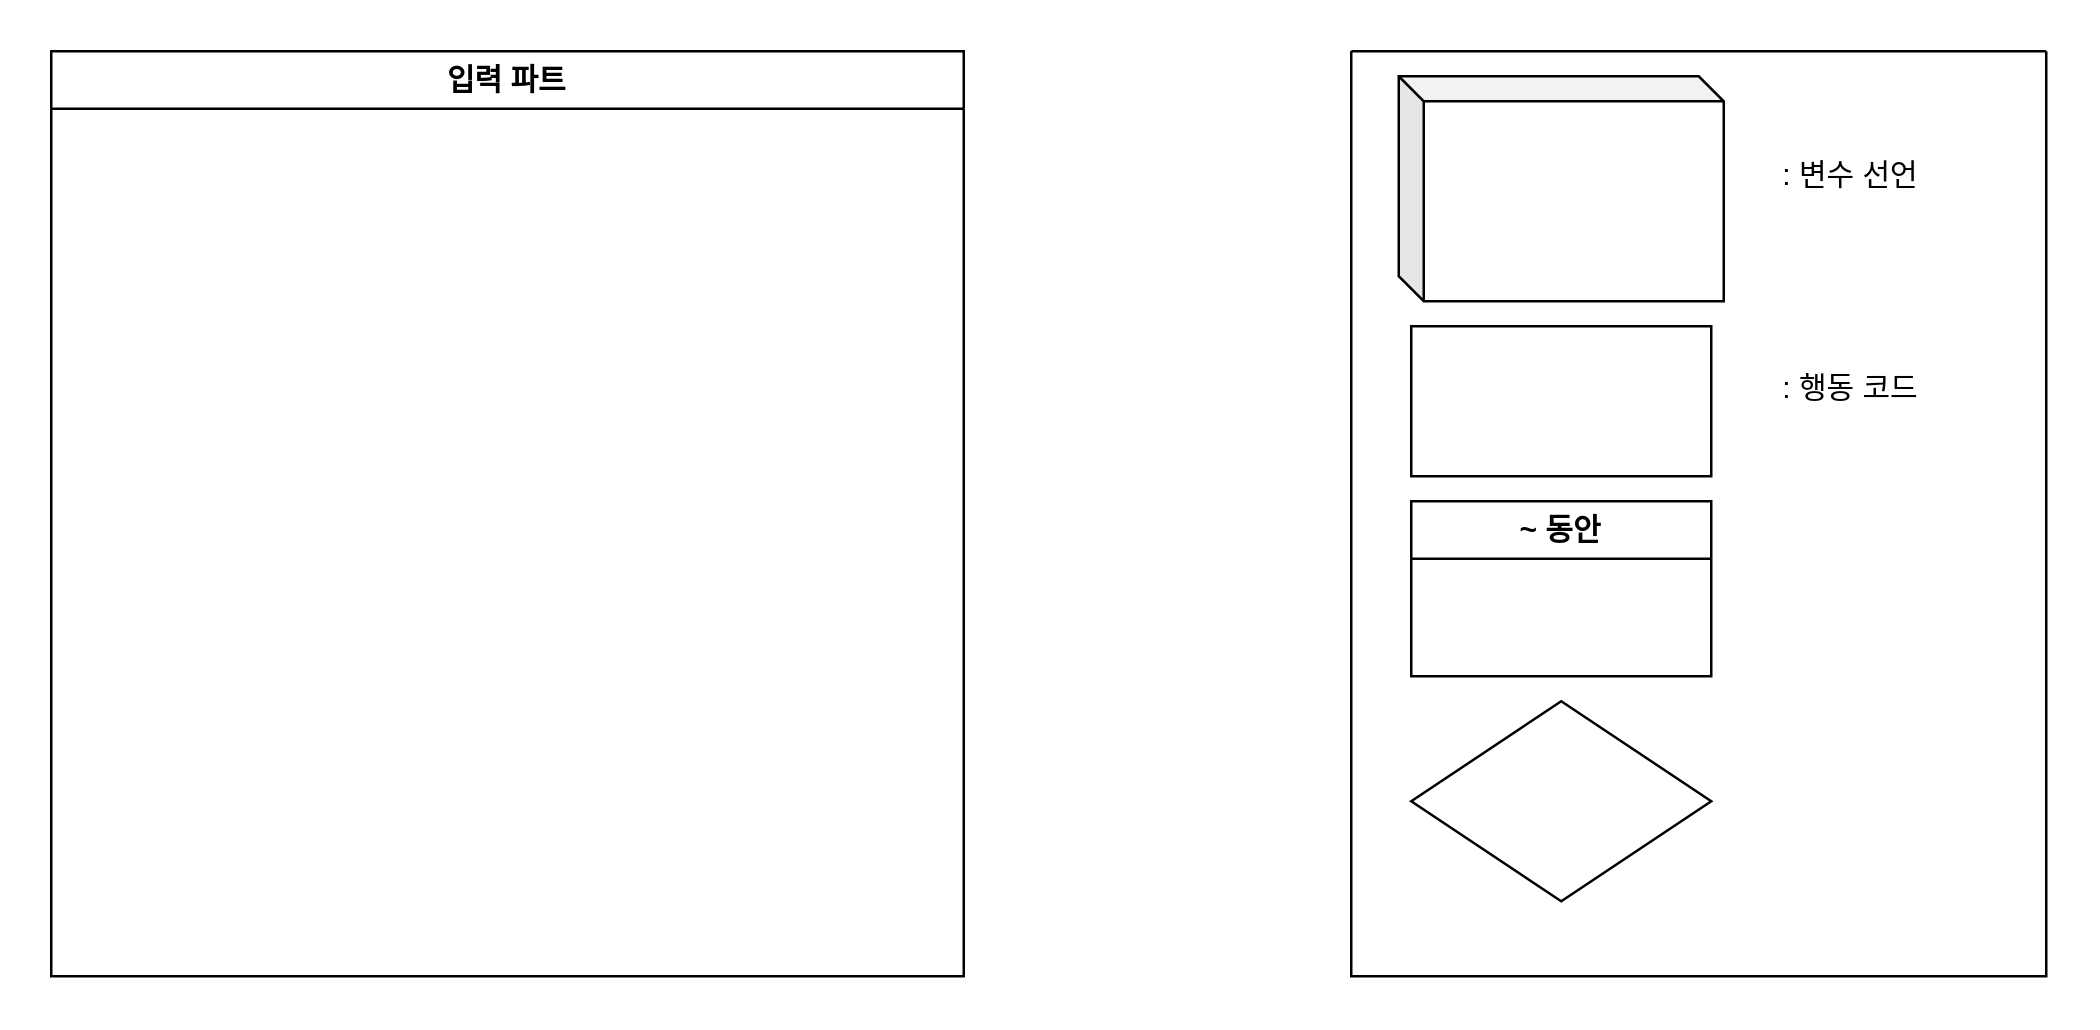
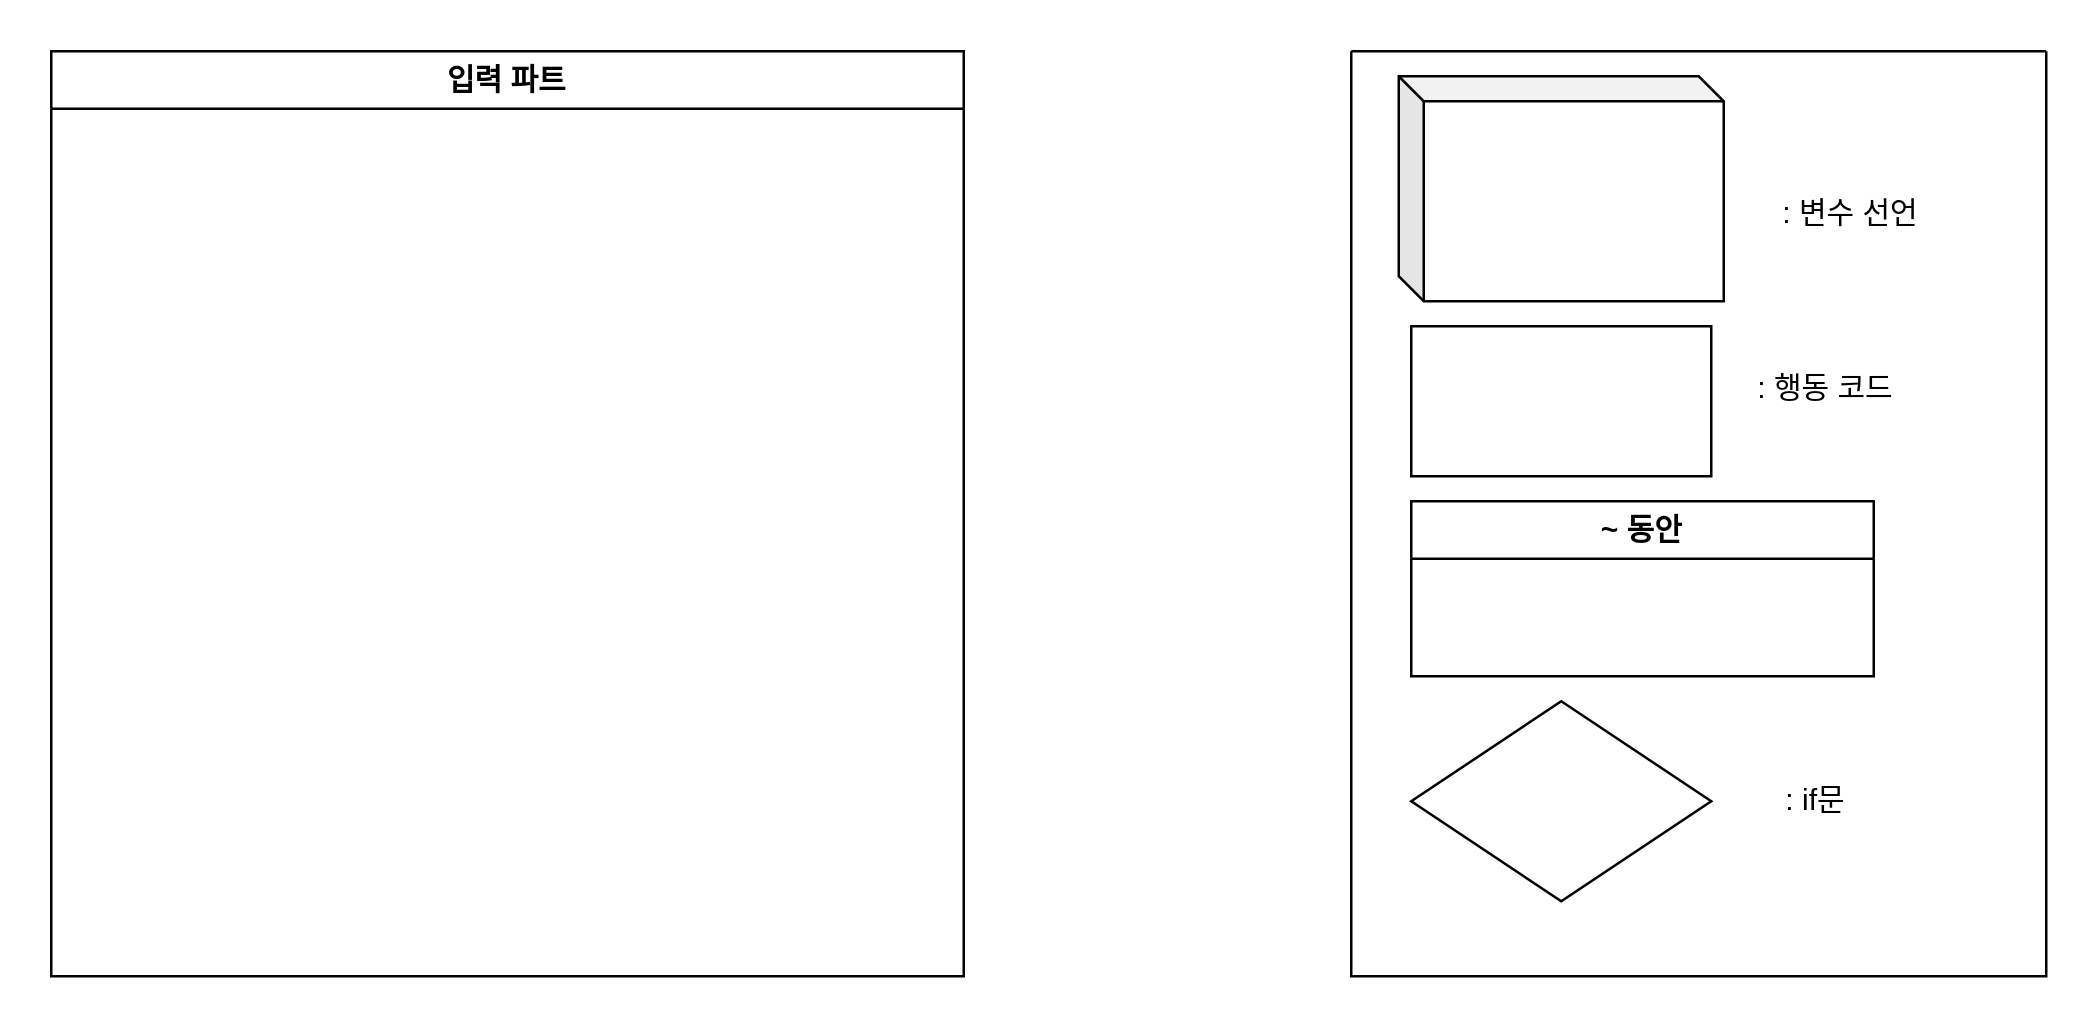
node ": 변수 선언": moved (1851, 176) -> (1851, 214)
node ": 행동 코드": moved (1851, 389) -> (1826, 389)
node "~ 동안": size 300x175 -> 463x175
node ": if문": added
